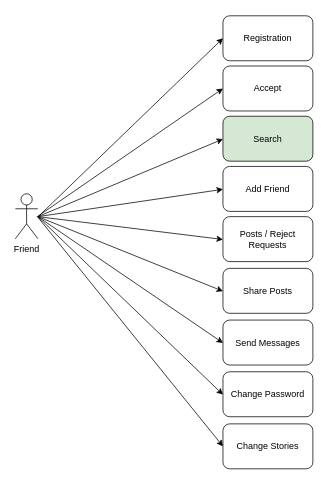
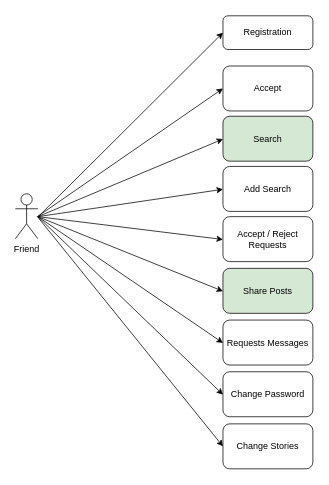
node "Registration": size 90x45 -> 90x34
node "Add Friend": label "Add Friend" -> "Add Search"
node "Posts / Reject Requests": label "Posts / Reject Requests" -> "Accept / Reject Requests"
node "Share Posts": fillcolor #ffffff -> #d5e8d4
node "Send Messages": label "Send Messages" -> "Requests Messages"
